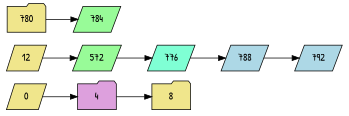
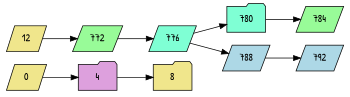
node "780": fillcolor khaki -> aquamarine
edge "776" -> "780": added
node "572": label "572" -> "772"
